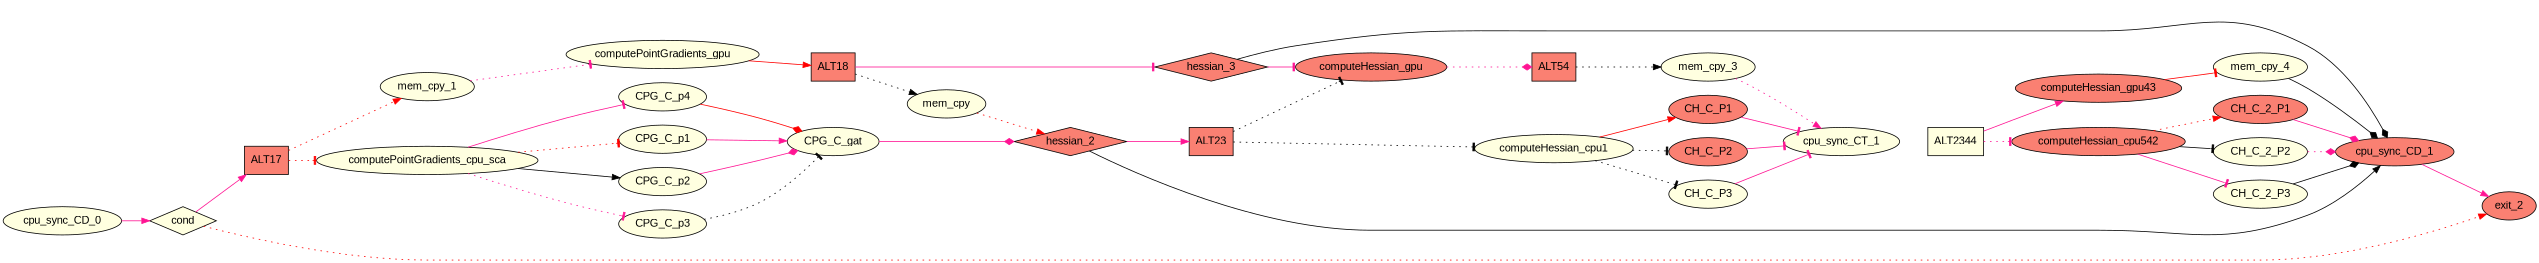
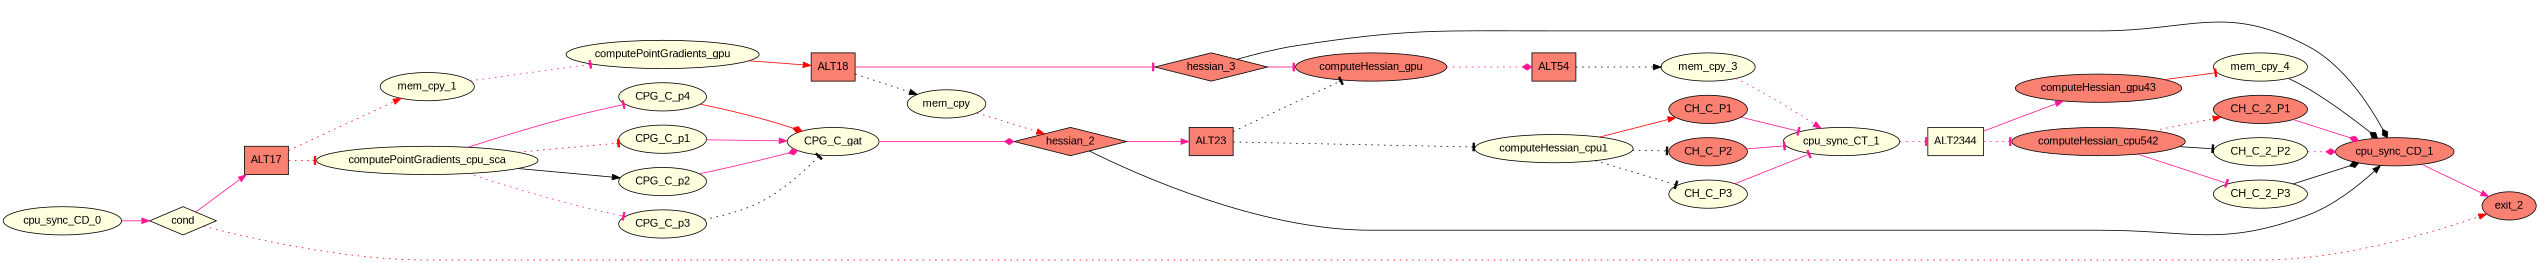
edge "cpu_sync_CT_1" -> "ALT2344": added
